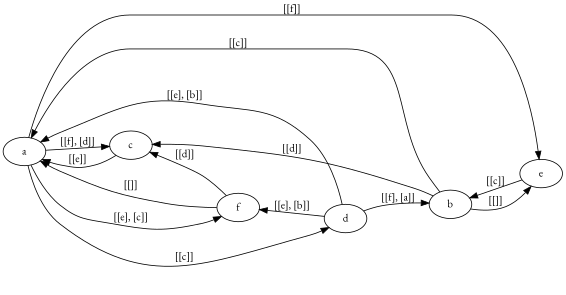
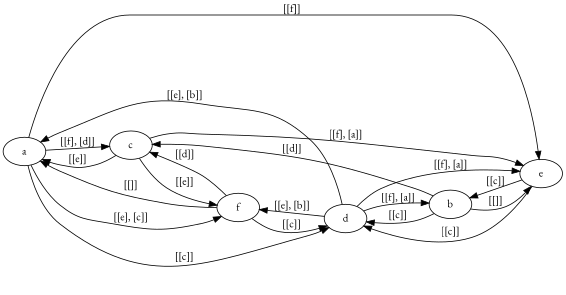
edge "b" -> "a": now "b" -> "d"
edge "c" -> "e": added, label "[[f], [a]]"
edge "d" -> "e": added, label "[[f], [a]]"
edge "c" -> "f": added, label "[[e]]"
edge "f" -> "d": added, label "[[c]]"
edge "e" -> "d": added, label "[[c]]"
